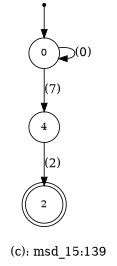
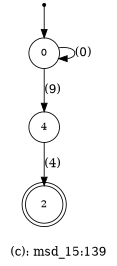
edge "0" -> "4": label "(7)" -> "(9)"
edge "4" -> "2": label "(2)" -> "(4)"
